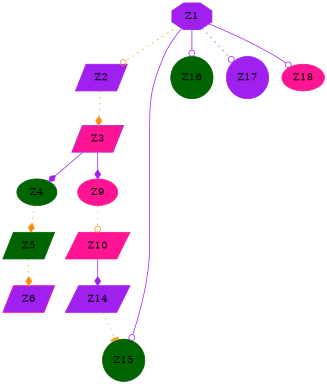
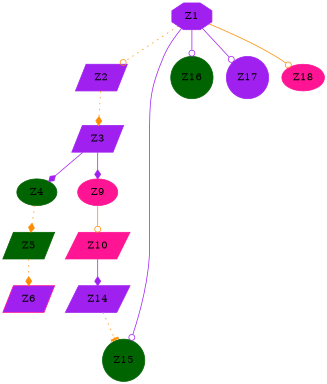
edge "Z1" -> "Z18": color purple -> darkorange
edge "Z1" -> "Z17": style dotted -> solid
node "Z3": fillcolor deeppink -> purple
edge "Z9" -> "Z10": style dotted -> solid
